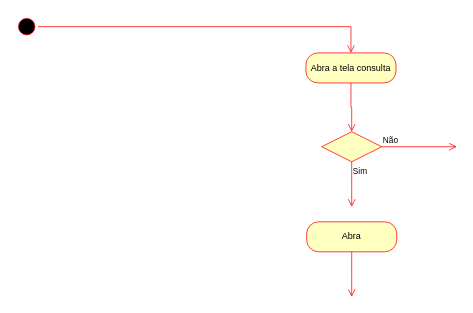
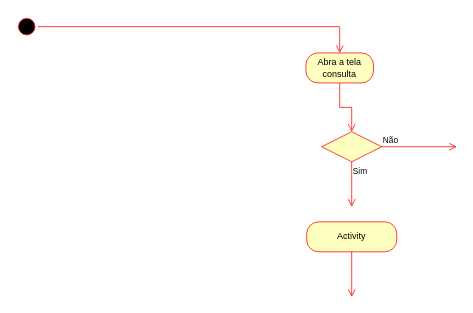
node "Abra a tela consulta": size 90x30 -> 68x30
node "Abra": label "Abra" -> "Activity"
